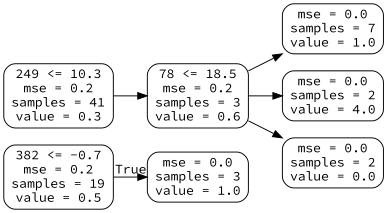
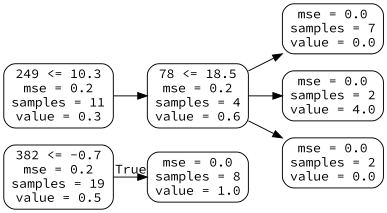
node "mse = 0.0 samples = 7 value = 1.0": label "mse = 0.0 samples = 7 value = 1.0" -> "mse = 0.0 samples = 7 value = 0.0"
node "249 <= 10.3 mse = 0.2 samples = 41 value = 0.3": label "249 <= 10.3 mse = 0.2 samples = 41 value = 0.3" -> "249 <= 10.3 mse = 0.2 samples = 11 value = 0.3"
node "78 <= 18.5 mse = 0.2 samples = 3 value = 0.6": label "78 <= 18.5 mse = 0.2 samples = 3 value = 0.6" -> "78 <= 18.5 mse = 0.2 samples = 4 value = 0.6"
node "mse = 0.0 samples = 3 value = 1.0": label "mse = 0.0 samples = 3 value = 1.0" -> "mse = 0.0 samples = 8 value = 1.0"
